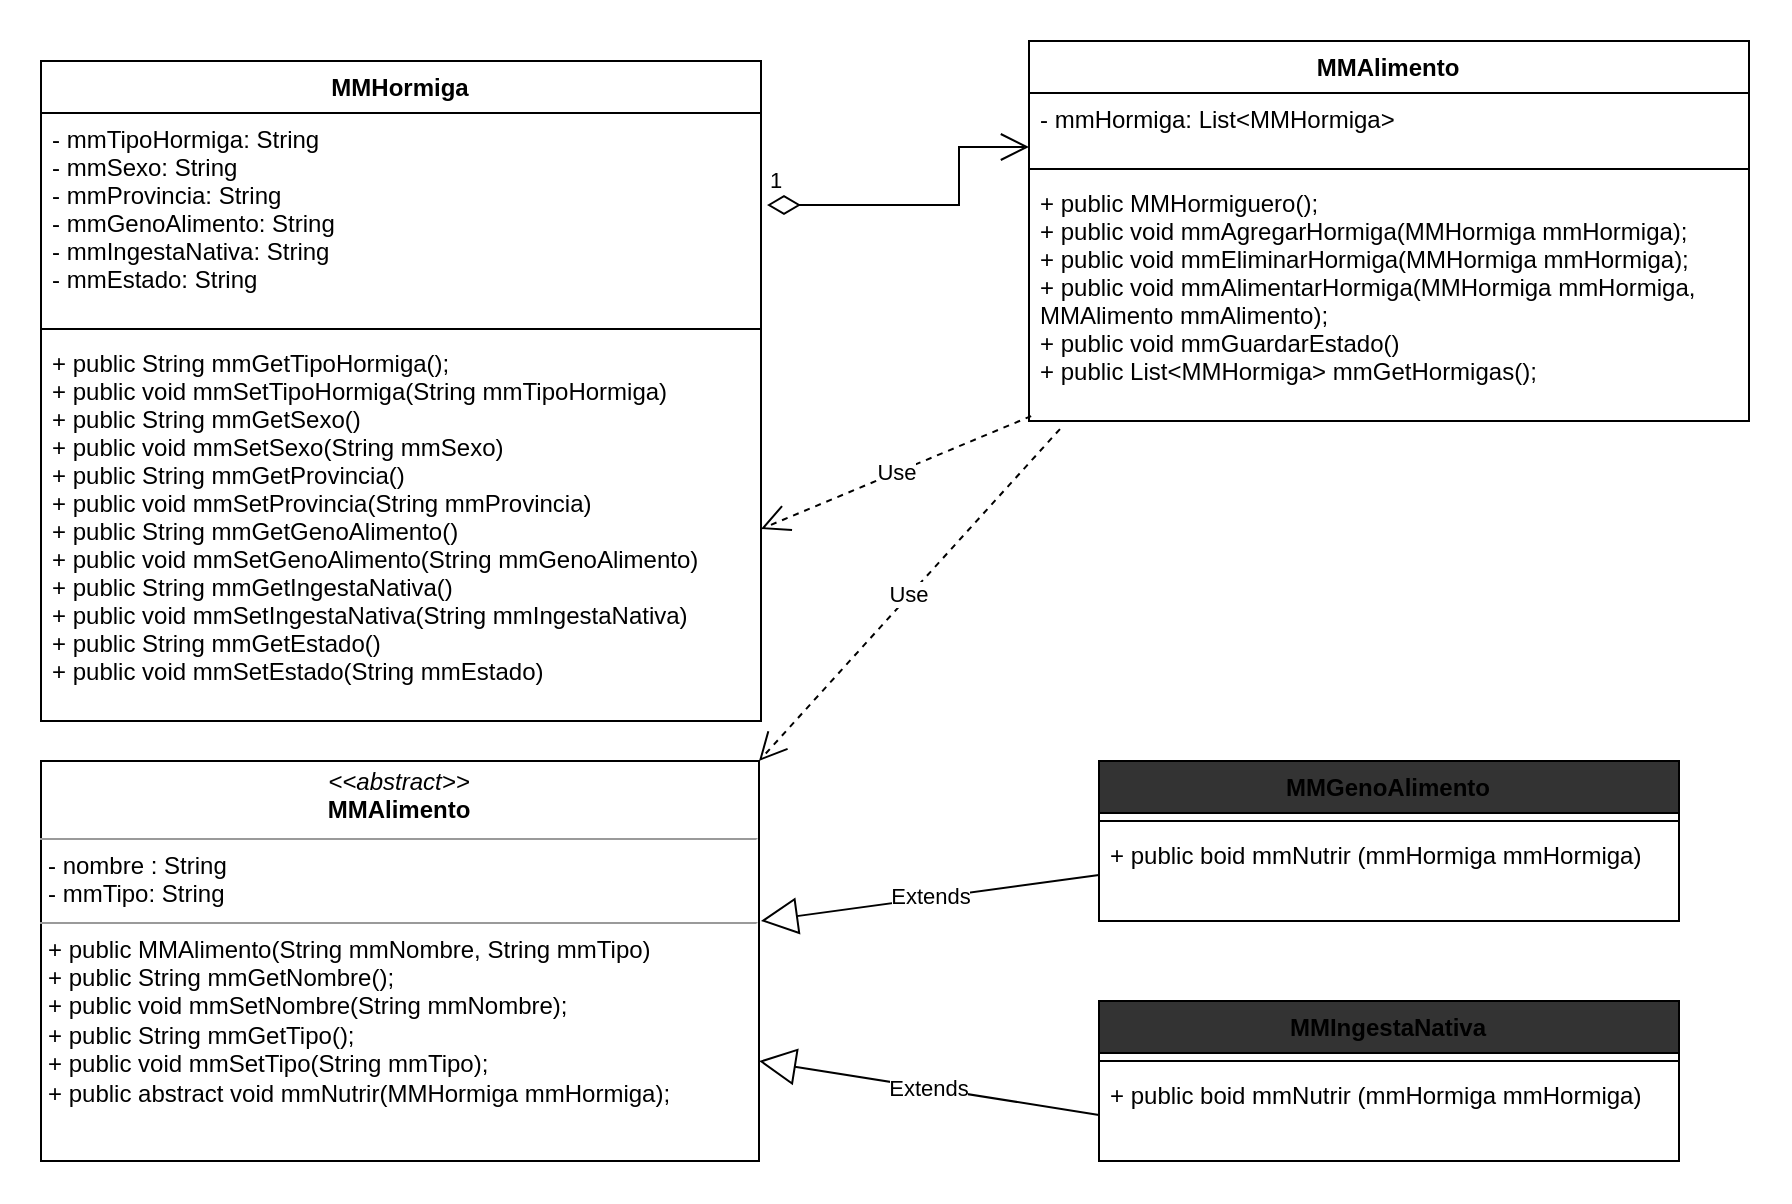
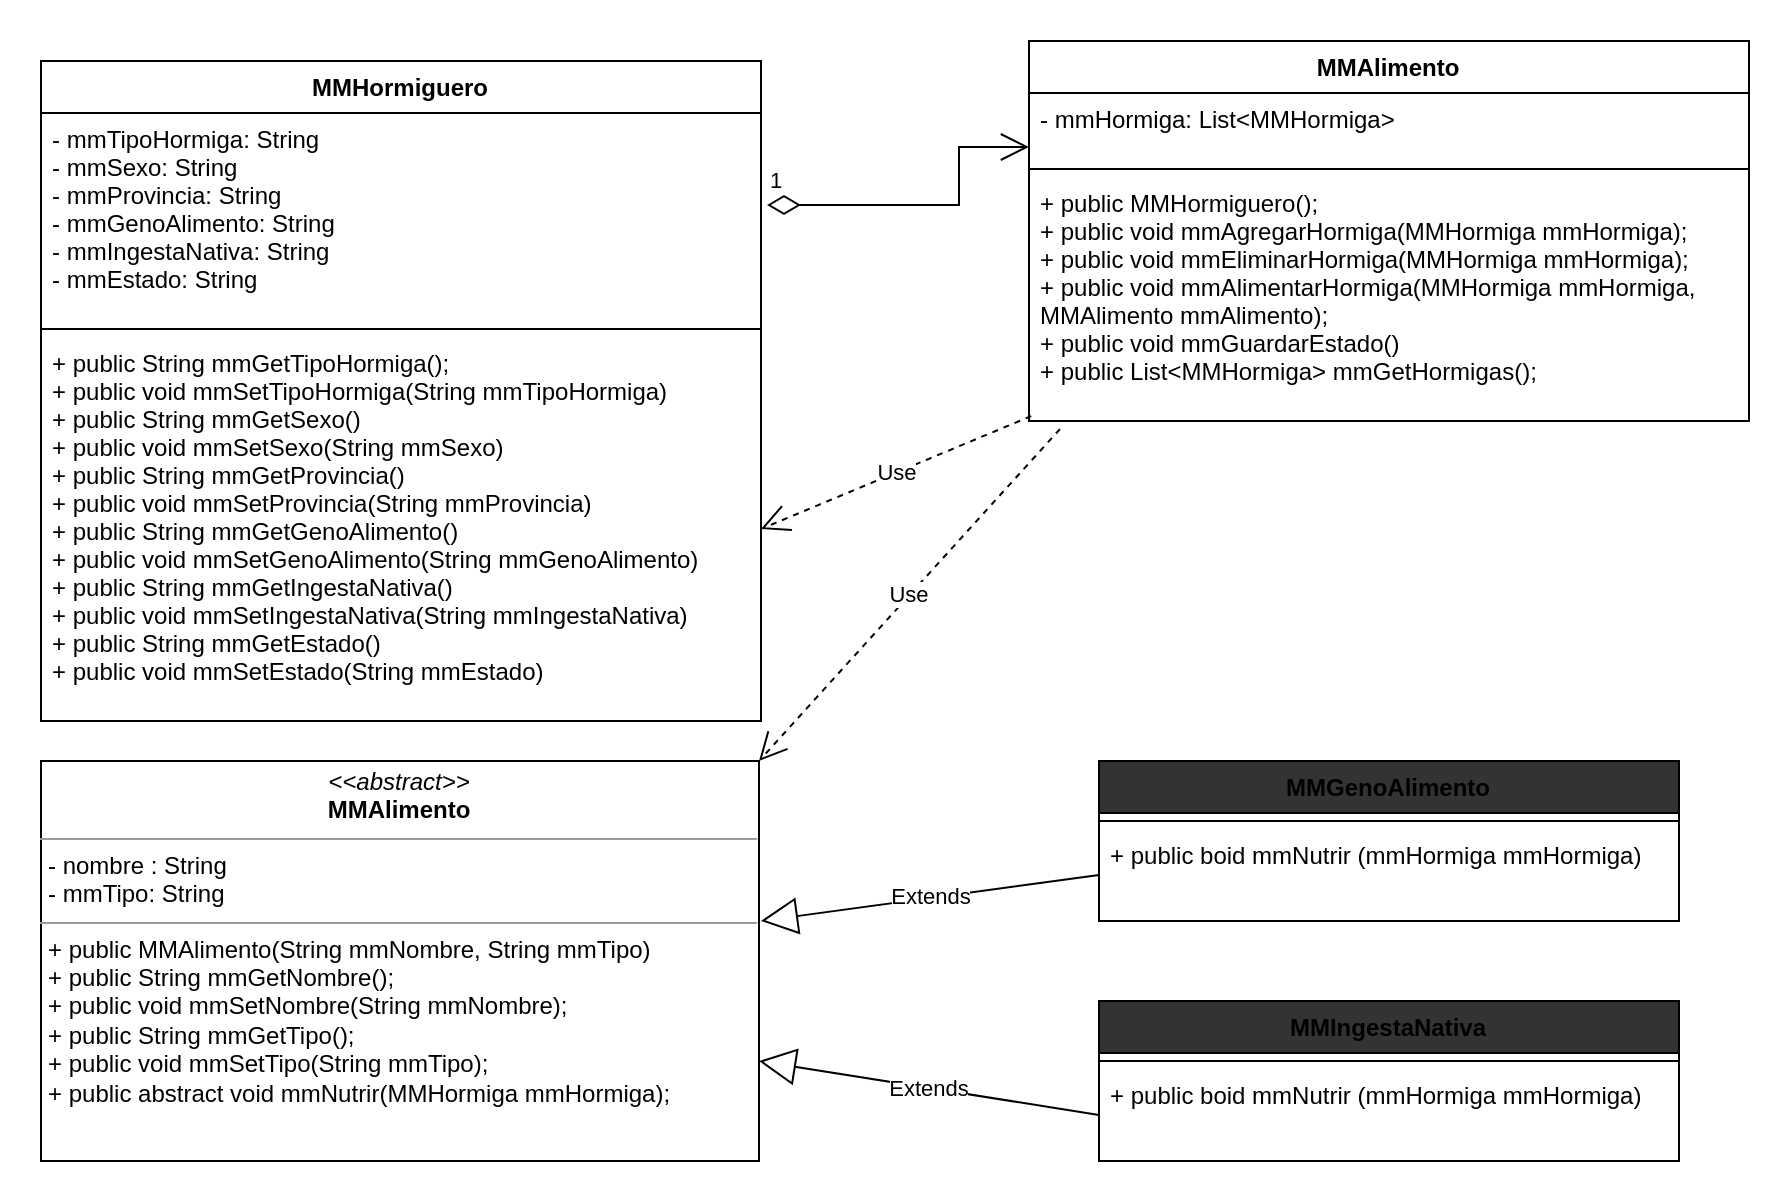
node "MMHormiga": label "MMHormiga" -> "MMHormiguero"
